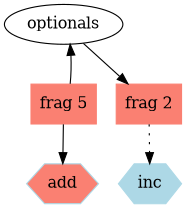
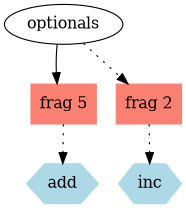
edge "optionals" -> "frag 2": style solid -> dotted
edge "frag 5" -> "optionals": reversed
edge "frag 5" -> "add": style solid -> dotted
node "add": fillcolor salmon -> lightblue
